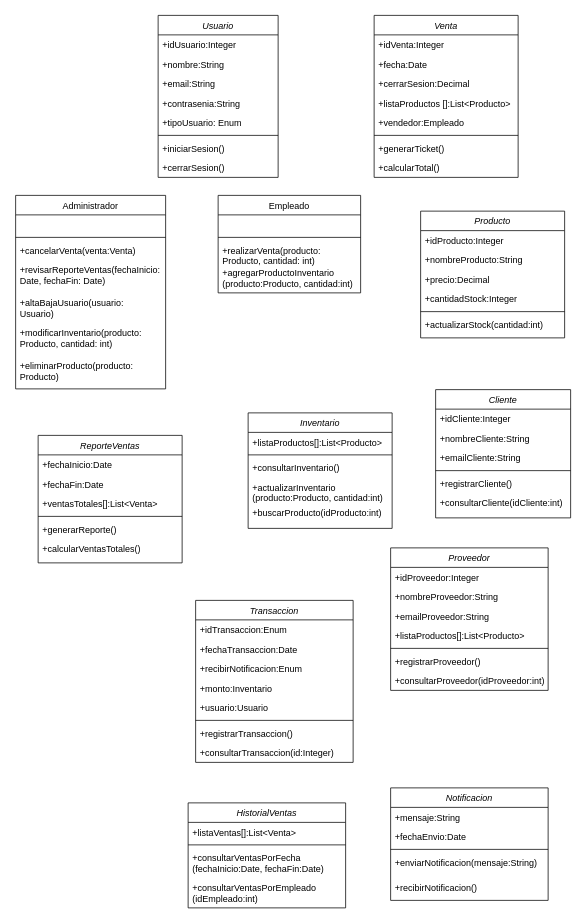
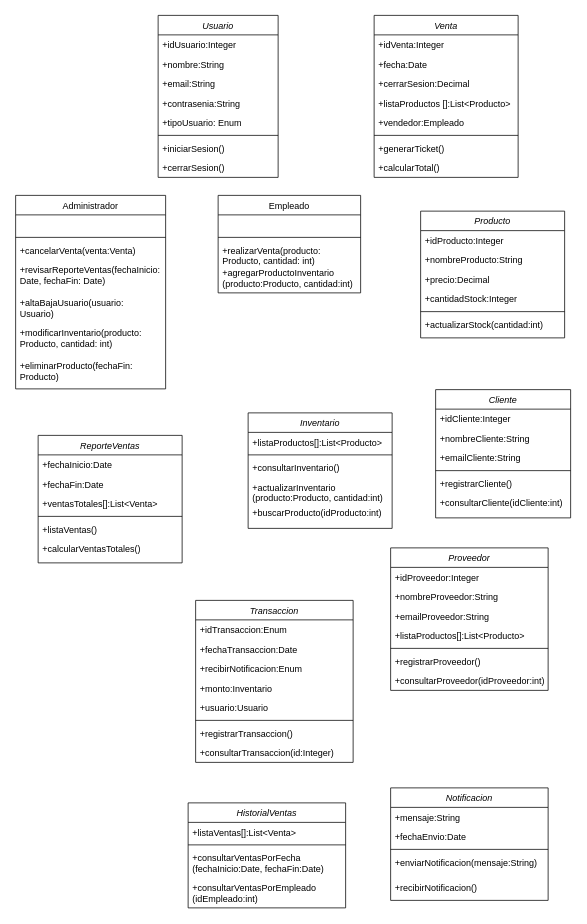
node "+eliminarProducto(producto: Producto)": label "+eliminarProducto(producto: Producto)" -> "+eliminarProducto(fechaFin: Producto)"
node "+generarReporte()": label "+generarReporte()" -> "+listaVentas()"
